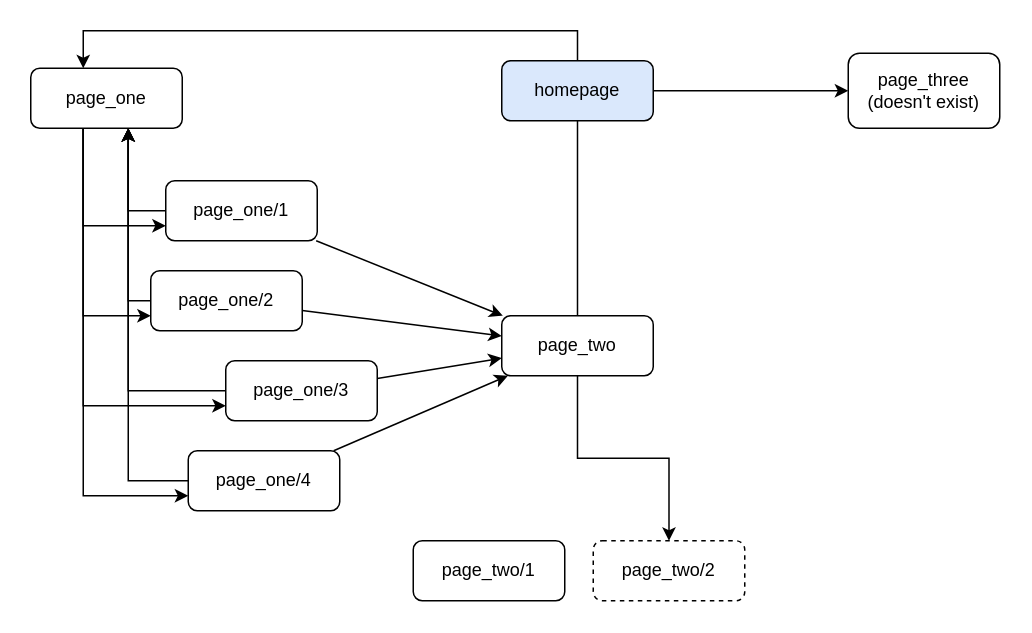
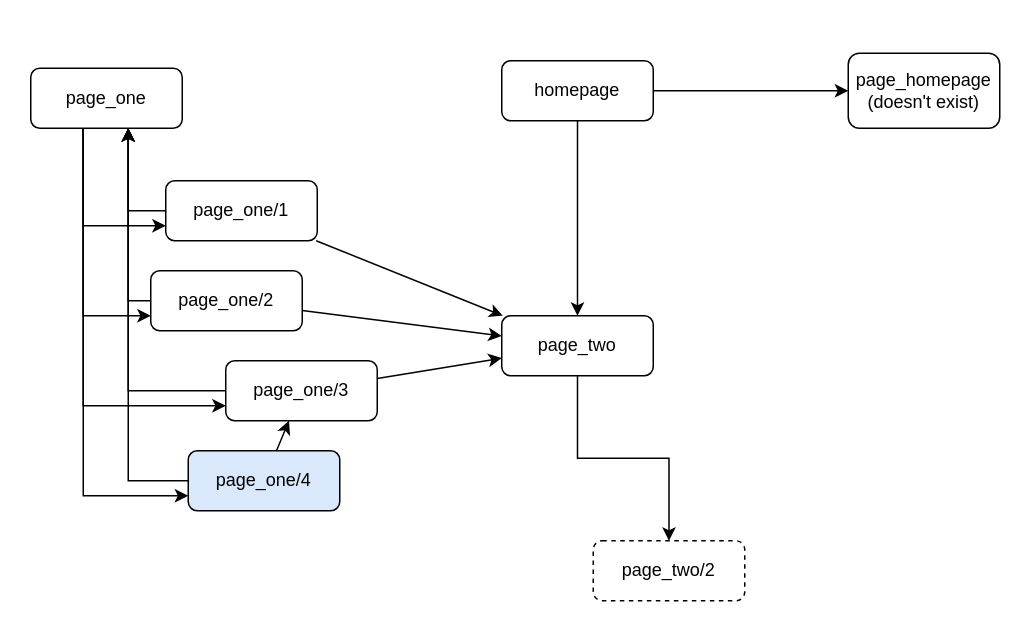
edge "homepage" -> "page_one": removed
node "homepage": fillcolor #dae8fc -> #ffffff
node "page_three (doesn't exist)": label "page_three (doesn't exist)" -> "page_homepage (doesn't exist)"
edge "homepage" -- "page_two": arrowhead none -> classic
edge "page_one/4" -> "page_two": now "page_one/4" -> "page_one/3"
node "page_one/4": fillcolor #ffffff -> #dae8fc
node "page_two/1": removed
